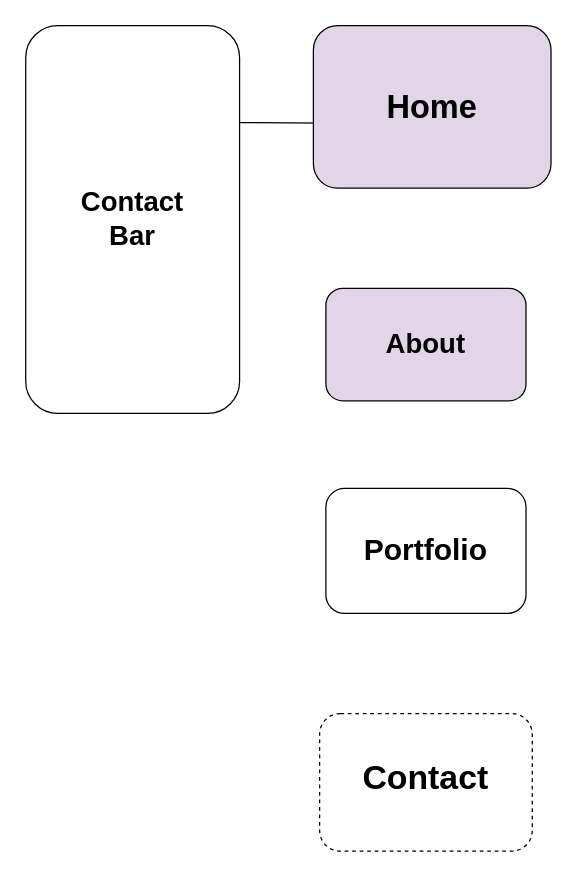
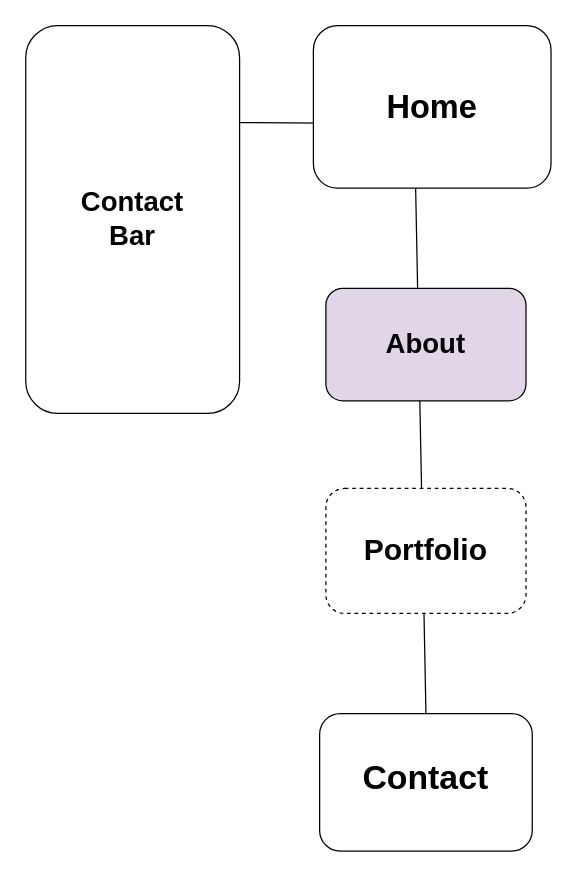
node "Home": fillcolor #e1d5e7 -> #ffffff
edge "Home" -- "Contact": added
node "Portfolio": style solid -> dashed
node "Contact": style dashed -> solid
